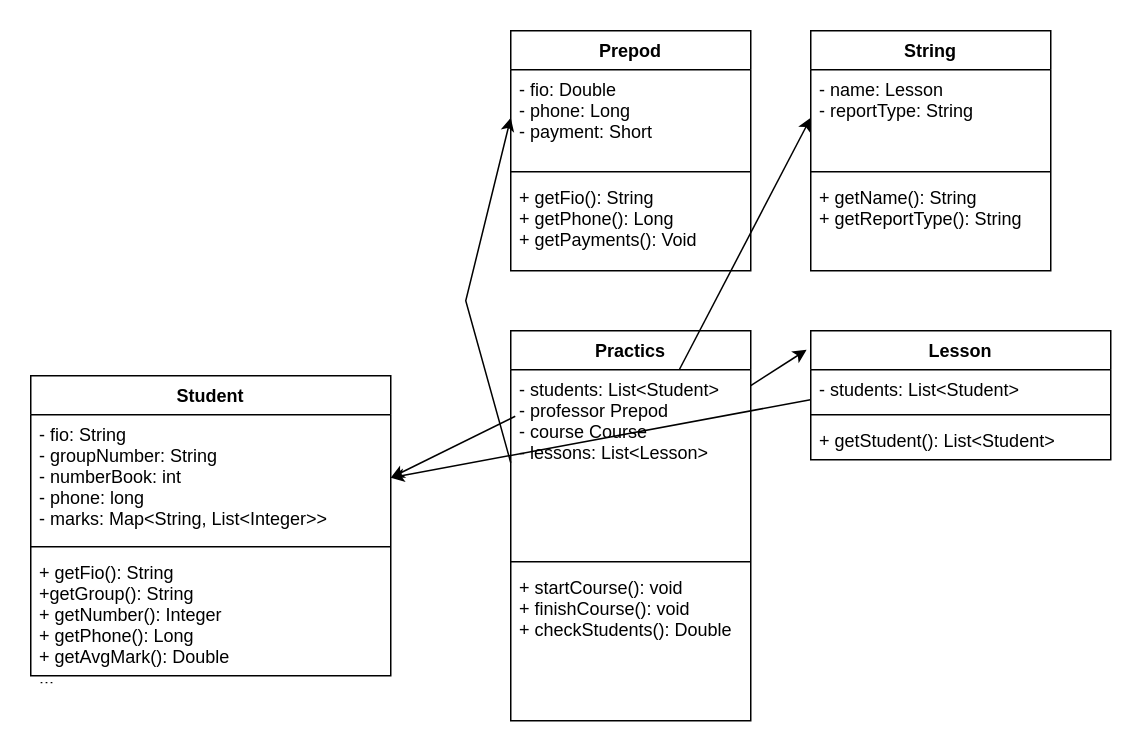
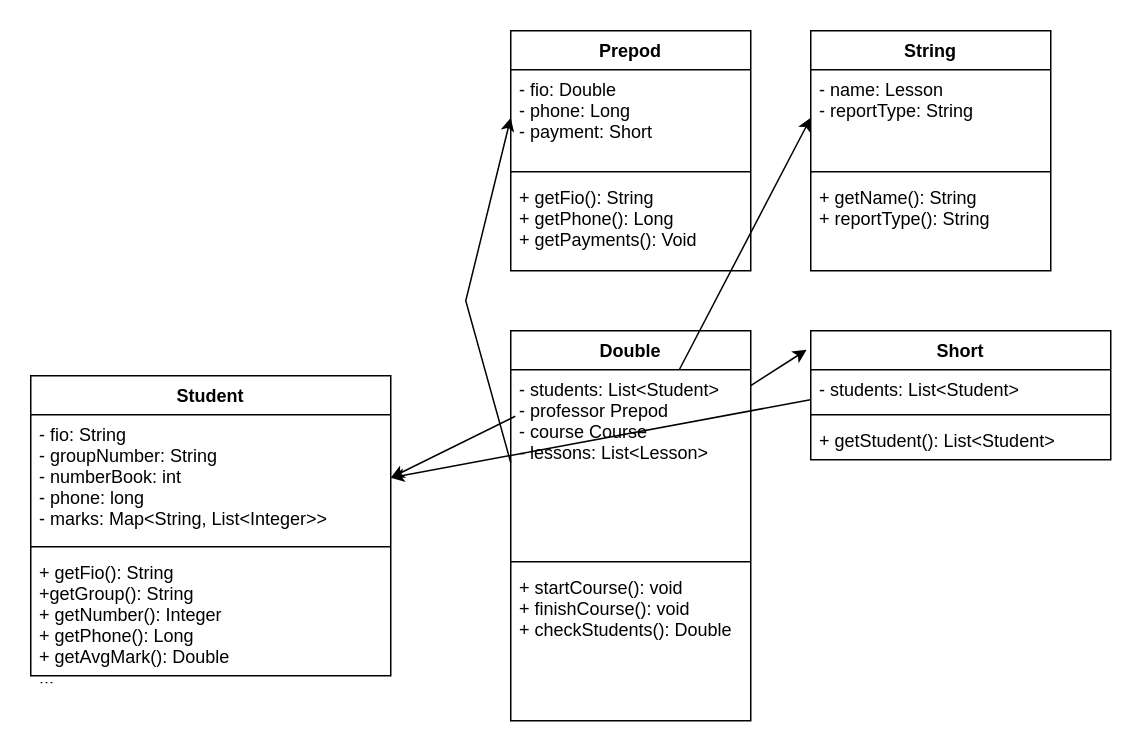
node "+ getName(): String + getReportType(): String": label "+ getName(): String + getReportType(): String" -> "+ getName(): String + reportType(): String"
node "Practics": label "Practics" -> "Double"
node "Lesson": label "Lesson" -> "Short"
